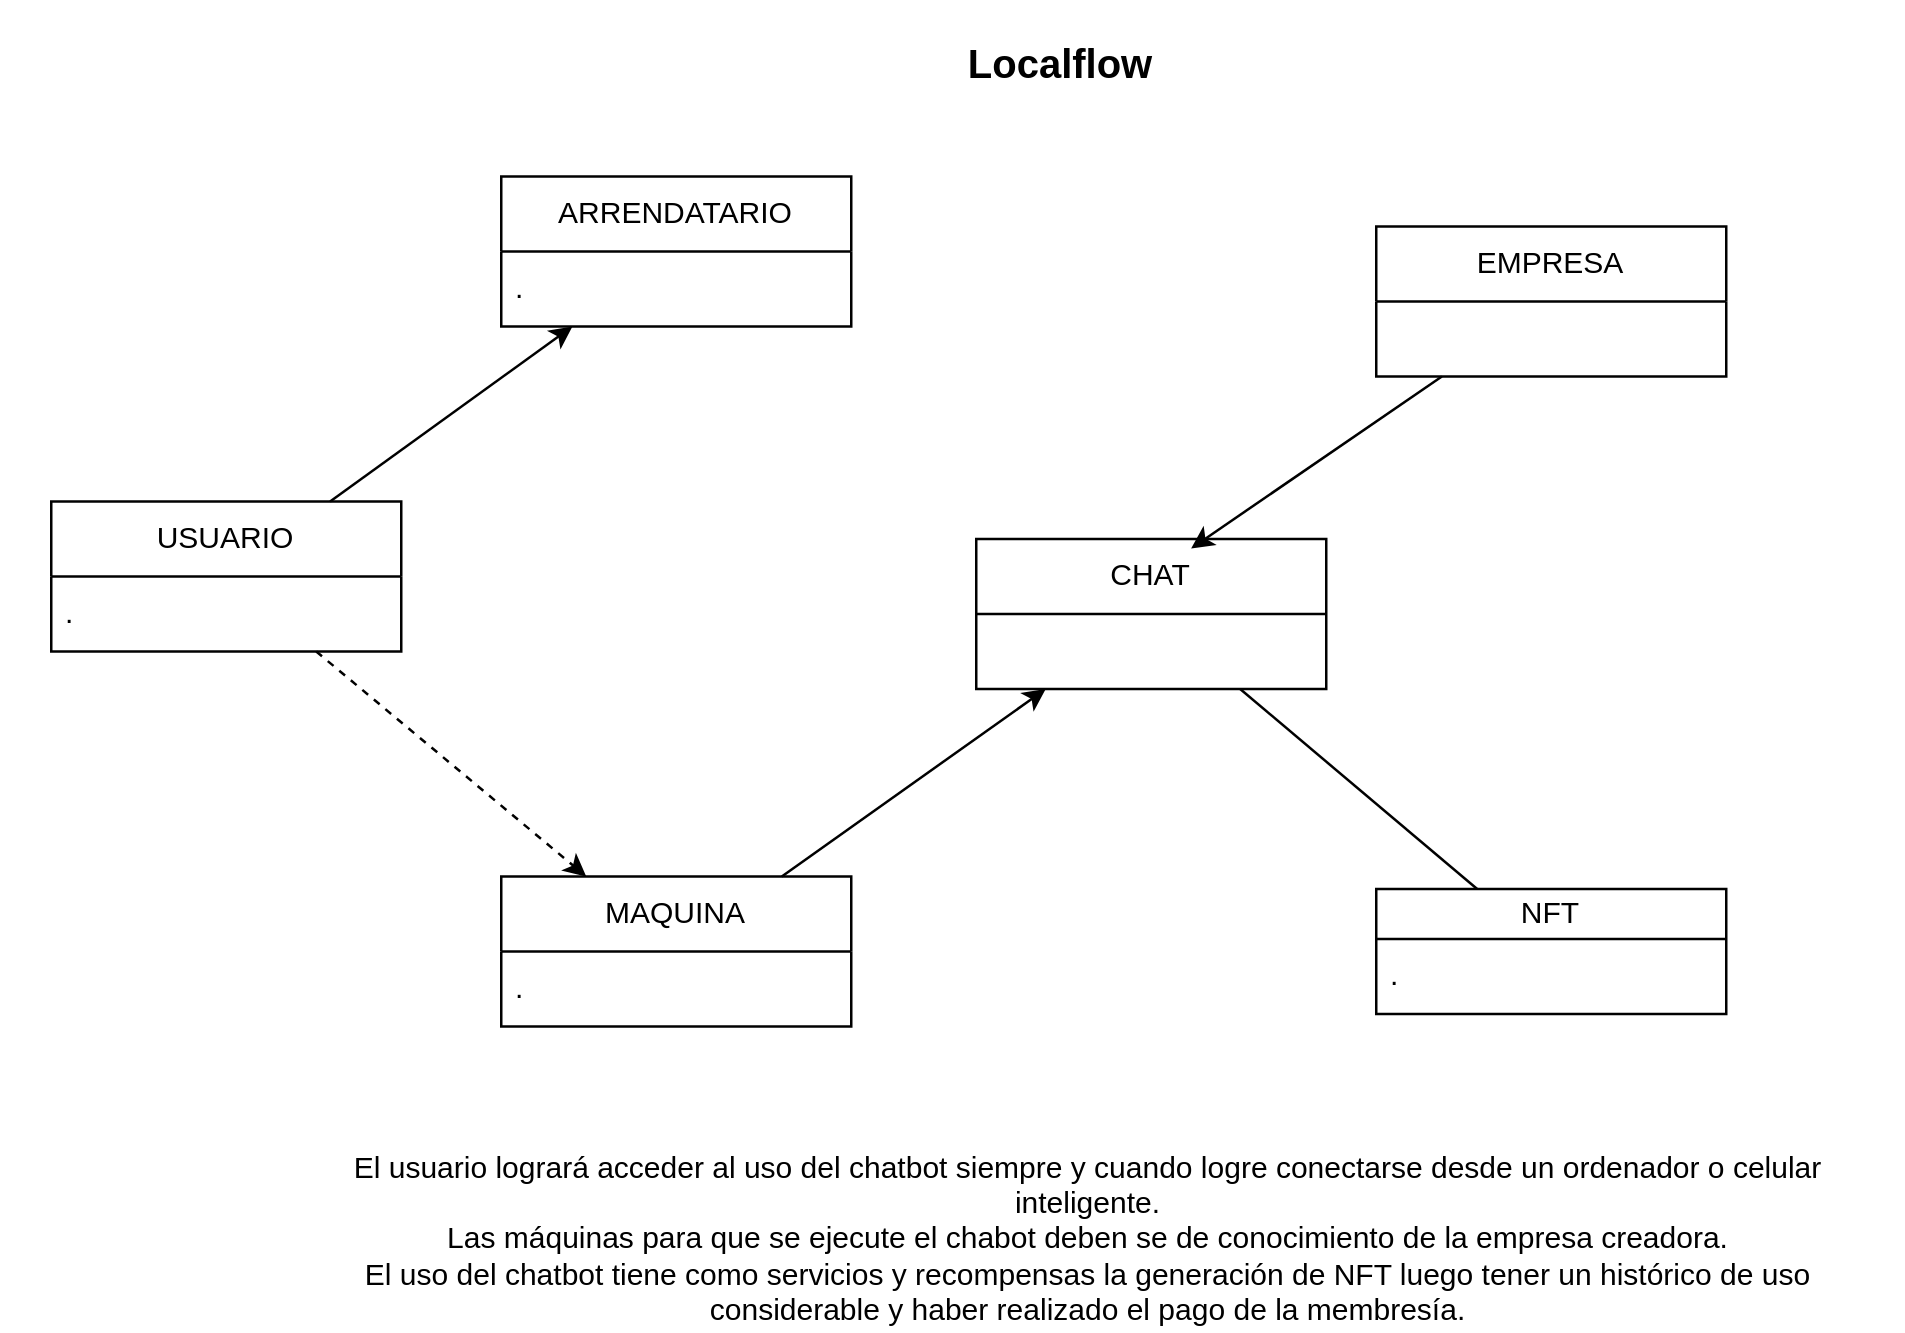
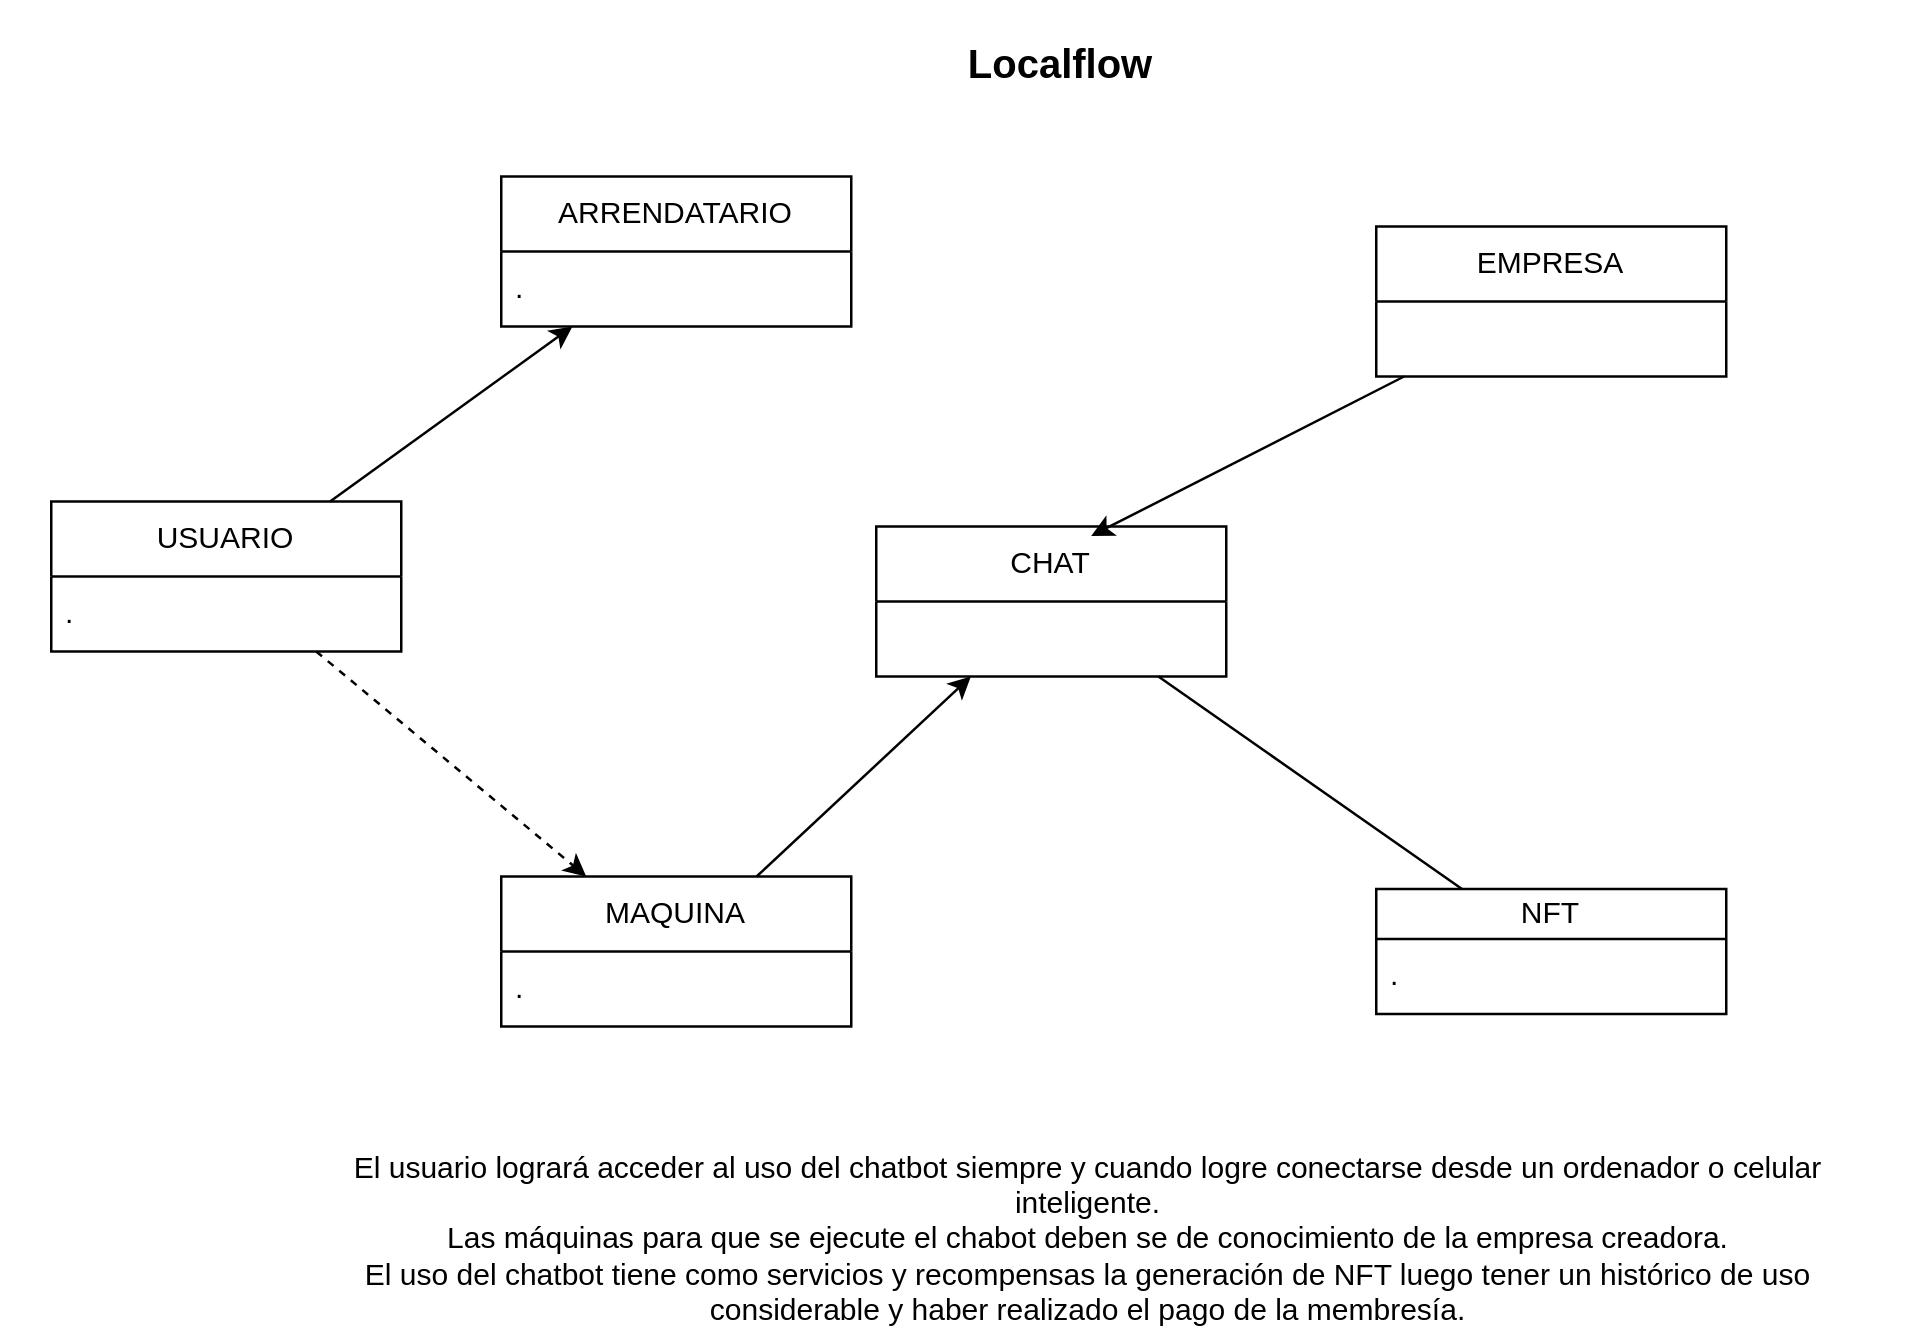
node "CHAT": moved (1151, 614) -> (1051, 601)
